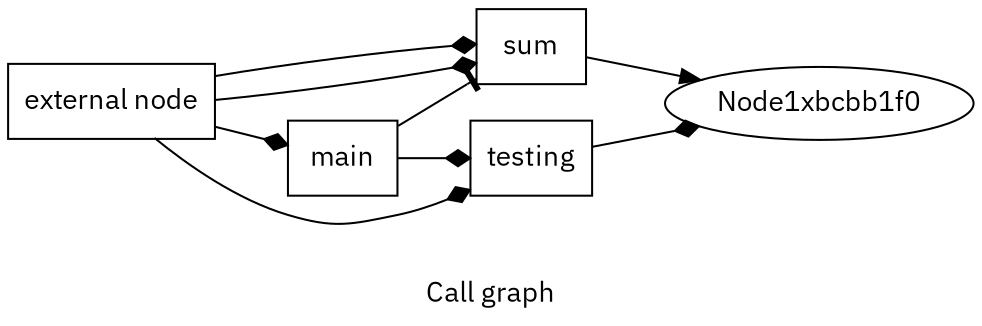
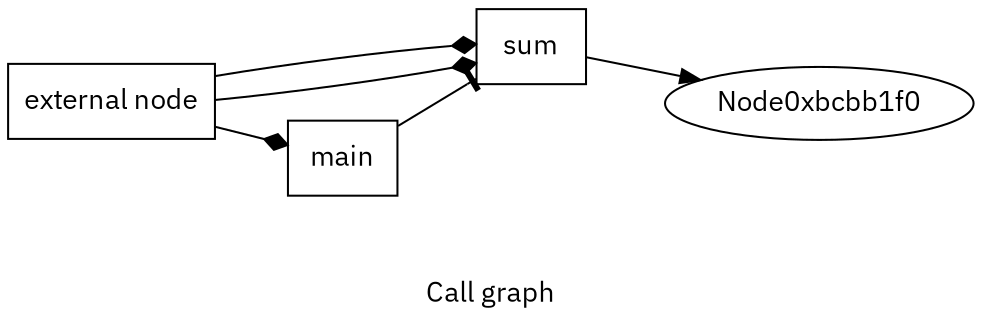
node "Node1xbcbb1f0": label "Node1xbcbb1f0" -> "Node0xbcbb1f0"
node "testing": removed
